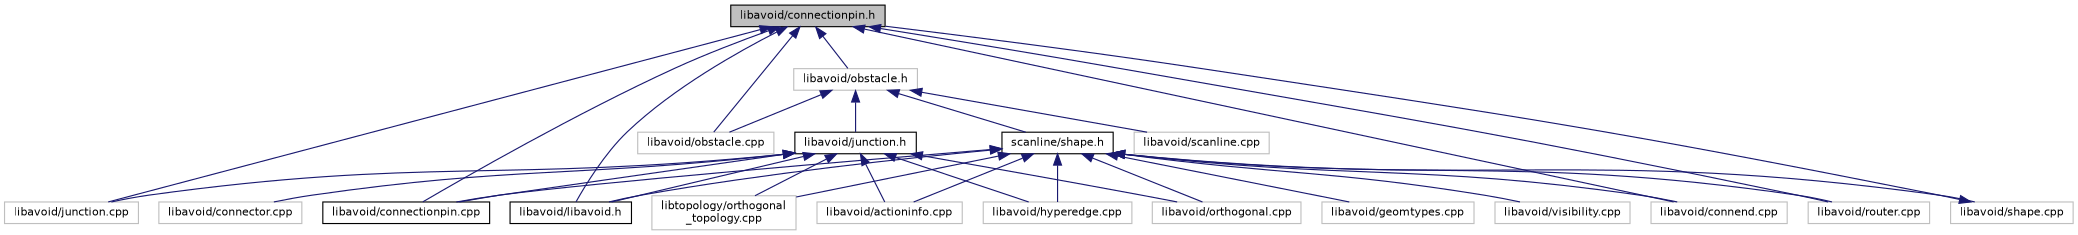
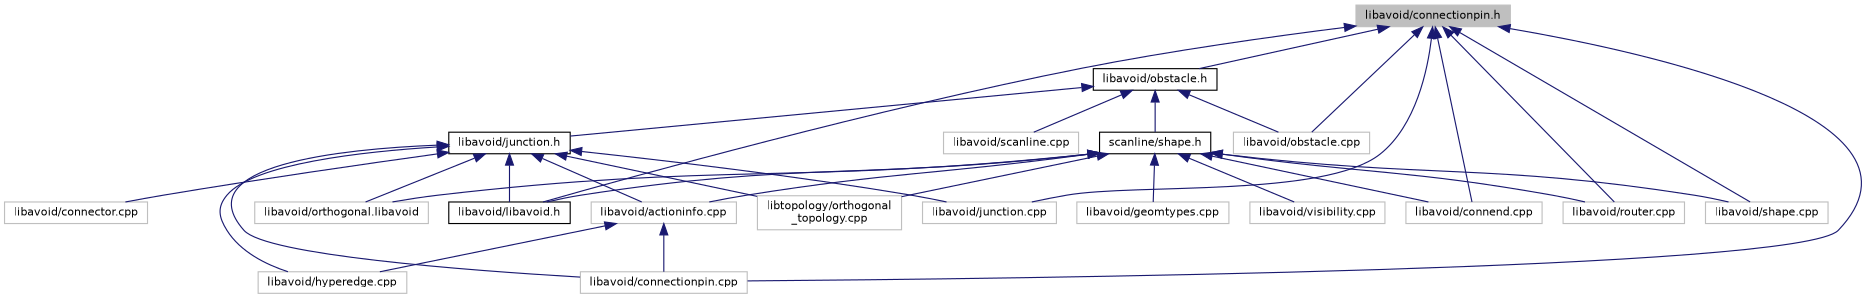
node "libavoid/connectionpin.h": color black -> grey75
node "libavoid/obstacle.h": color grey75 -> black
edge "libavoid/connectionpin.h" -> "libavoid/shape.cpp": reversed
edge "libavoid/connectionpin.cpp" -> "scanline/shape.h": now "libavoid/connectionpin.cpp" -> "libavoid/actioninfo.cpp"
edge "libavoid/hyperedge.cpp" -> "scanline/shape.h": now "libavoid/hyperedge.cpp" -> "libavoid/actioninfo.cpp"
node "libavoid/connectionpin.cpp": color black -> grey75
node "libavoid/orthogonal.cpp": label "libavoid/orthogonal.cpp" -> "libavoid/orthogonal.libavoid"
